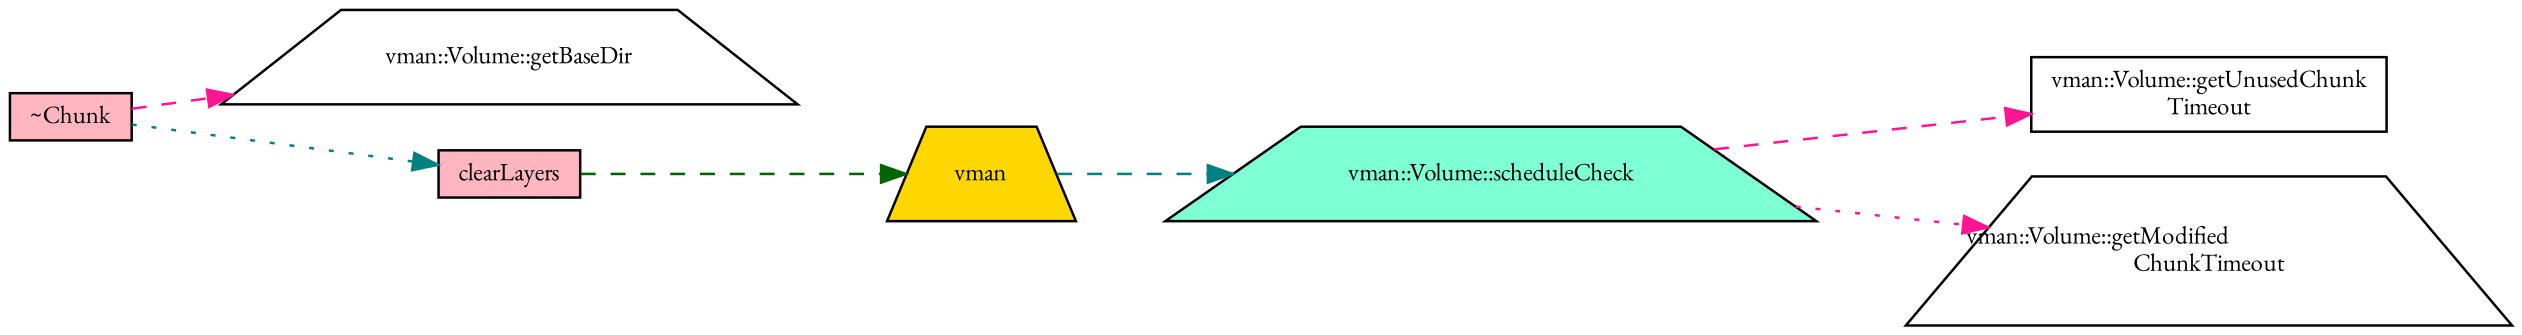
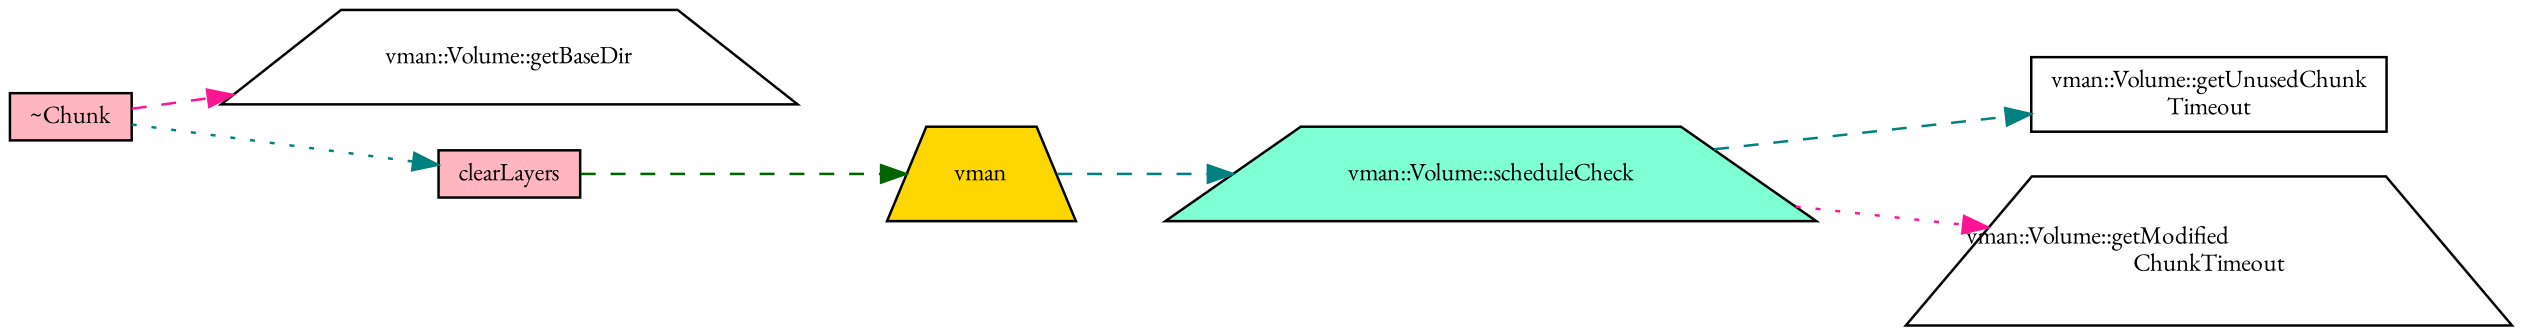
edge "vman::Volume::scheduleCheck" -> "vman::Volume::getUnusedChunk Timeout": color deeppink -> teal
